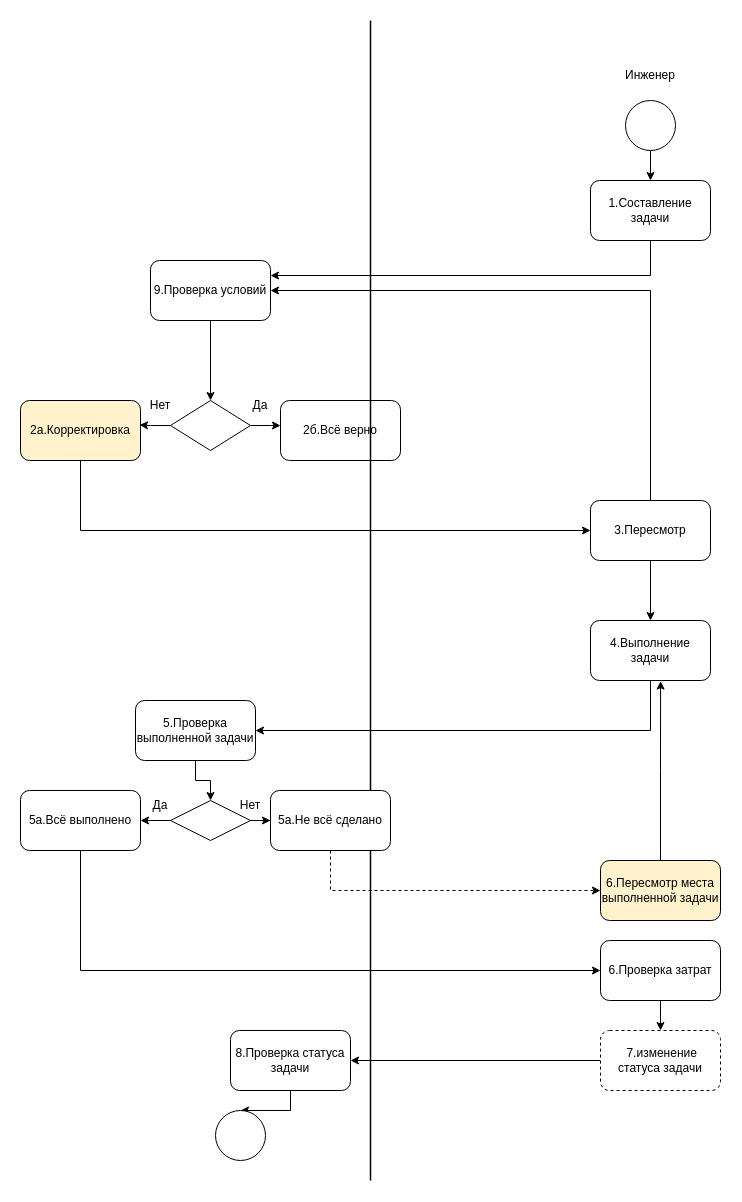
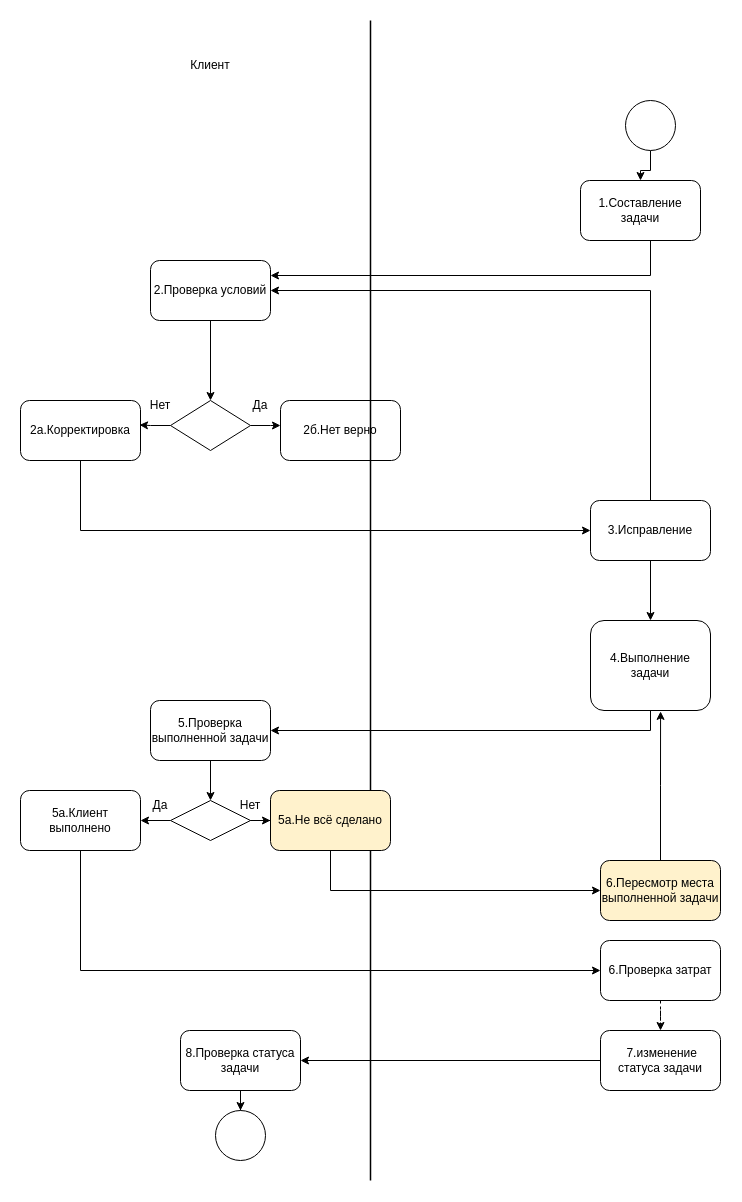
node "Клиент": added
node "Инженер": removed
node "1.Составление задачи": moved (651, 211) -> (641, 211)
node "9.Проверка условий": label "9.Проверка условий" -> "2.Проверка условий"
node "2а.Корректировка": fillcolor #fff2cc -> #ffffff
node "2б.Всё верно": label "2б.Всё верно" -> "2б.Нет верно"
node "3.Пересмотр": label "3.Пересмотр" -> "3.Исправление"
node "4.Выполнение задачи": size 120x60 -> 120x90
node "5.Проверка выполненной задачи": moved (196, 731) -> (211, 731)
node "5а.Всё выполнено": label "5а.Всё выполнено" -> "5а.Клиент выполнено"
node "5а.Не всё сделано": fillcolor #ffffff -> #fff2cc
edge "5а.Не всё сделано" -> "6.Пересмотр места выполненной задачи": style dashed -> solid
edge "6.Проверка затрат" -> "7.изменение статуса задачи": style solid -> dashed
node "8.Проверка статуса задачи": moved (291, 1061) -> (241, 1061)
node "7.изменение статуса задачи": style dashed -> solid
